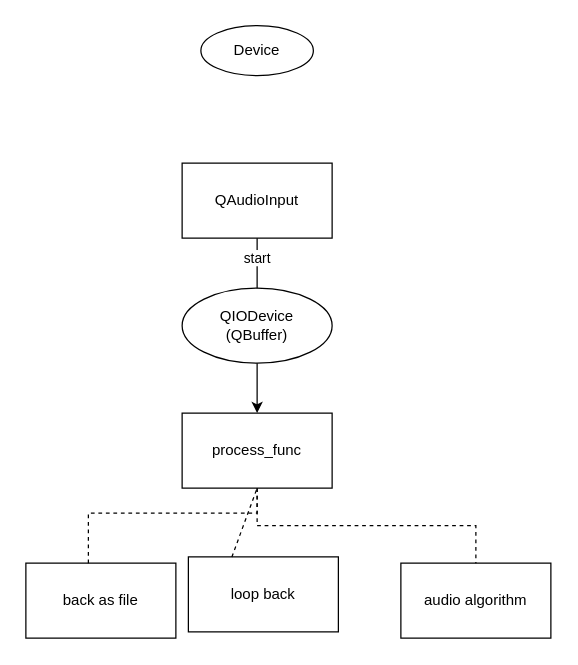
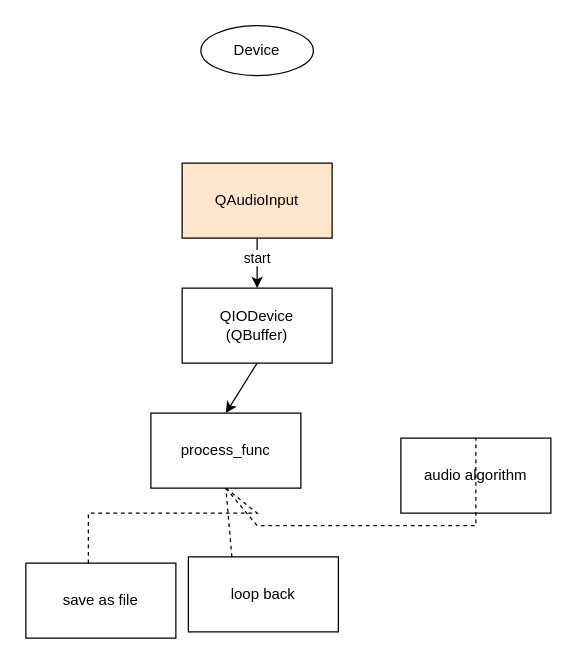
node "QAudioInput": fillcolor #ffffff -> #ffe6cc
edge "QAudioInput" -- "QIODevice (QBuffer)": arrowhead none -> classic
node "QIODevice (QBuffer)": shape ellipse -> rectangle
node "process_func": moved (257, 451) -> (226, 451)
node "back as file": label "back as file" -> "save as file"
node "audio algorithm": moved (476, 601) -> (476, 476)
